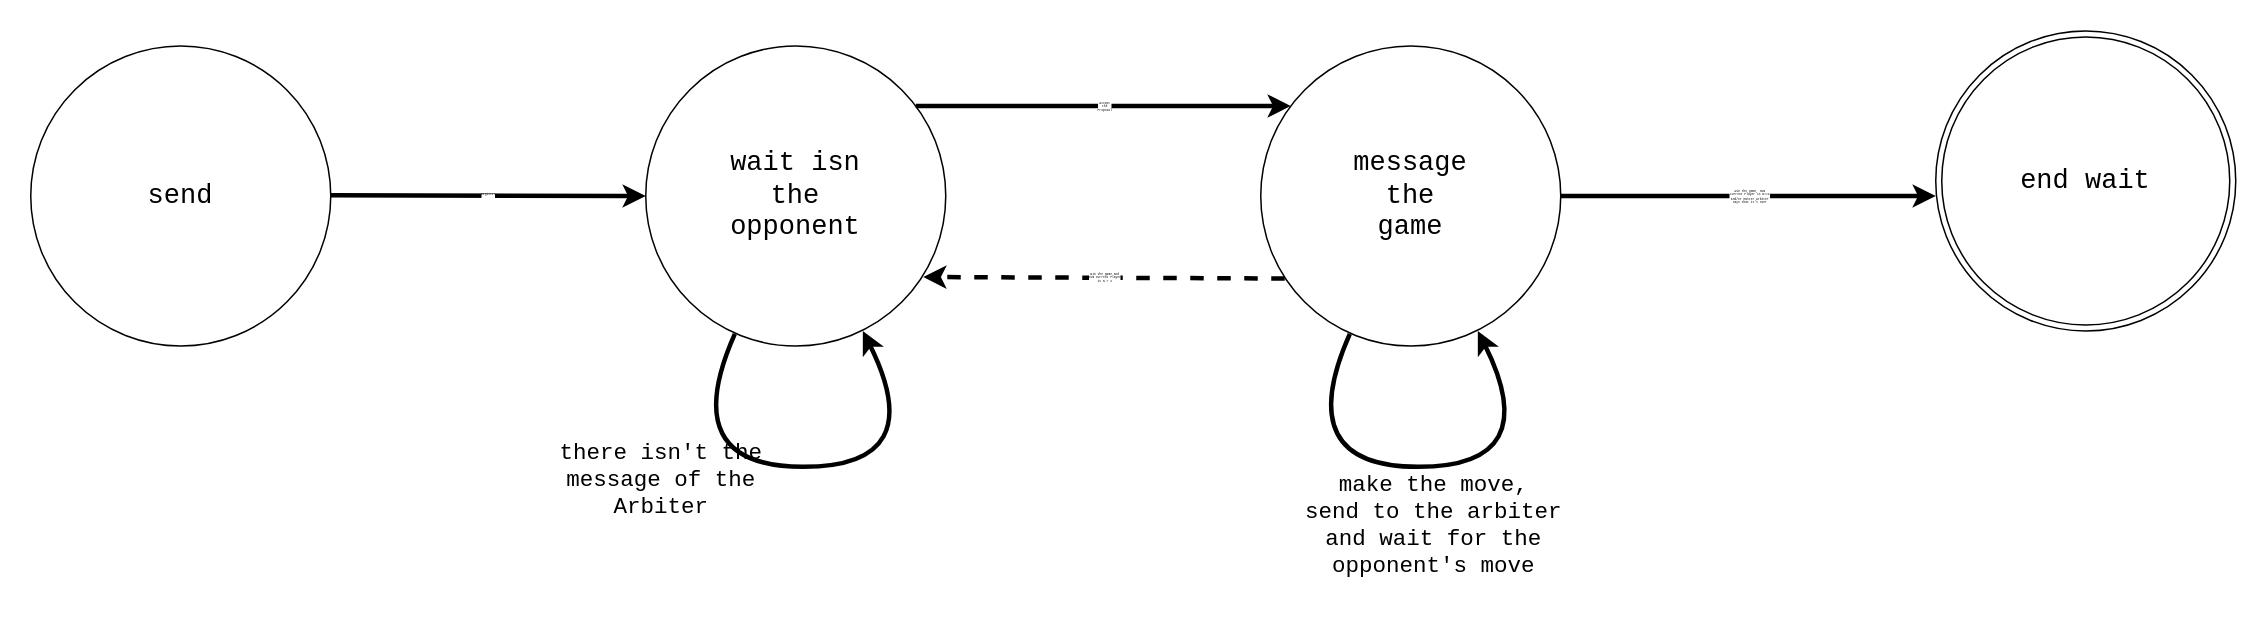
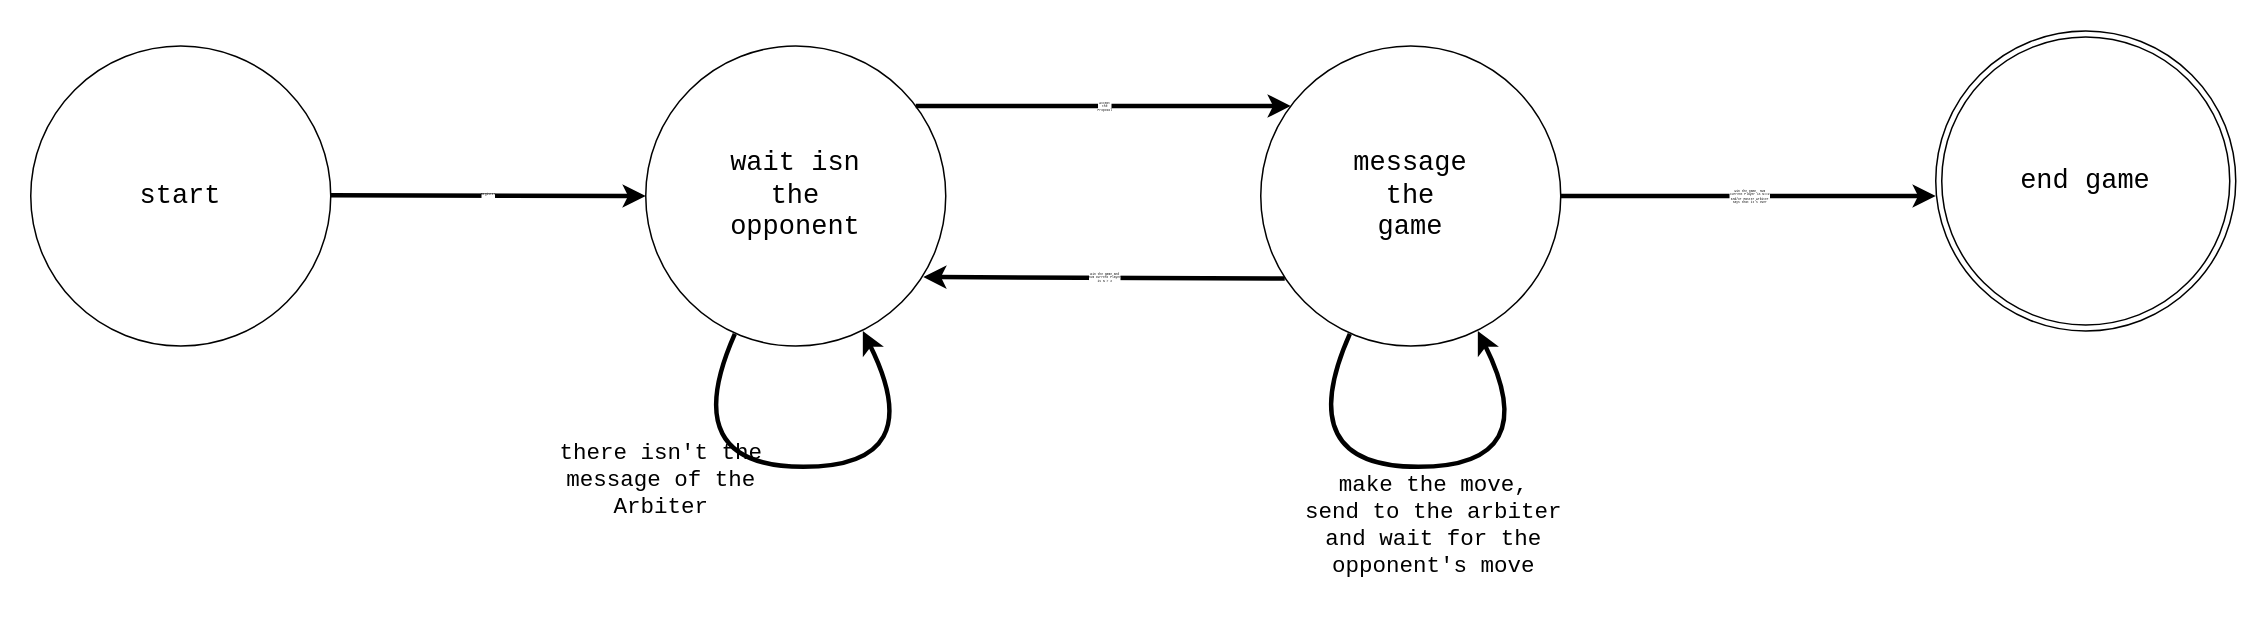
node "end wait": label "end wait" -> "end game"
node "send": label "send" -> "start"
edge "message the game" -> "wait isn the opponent": style dashed -> solid
